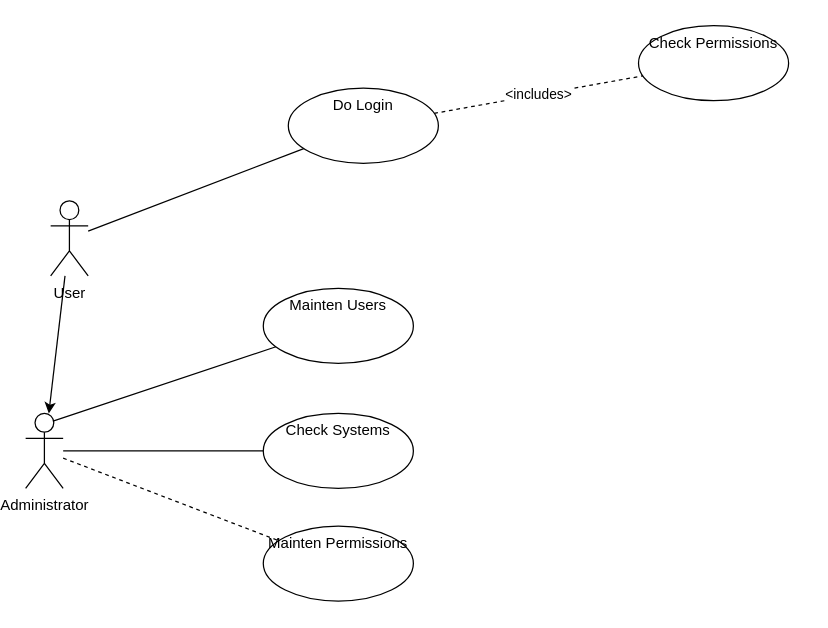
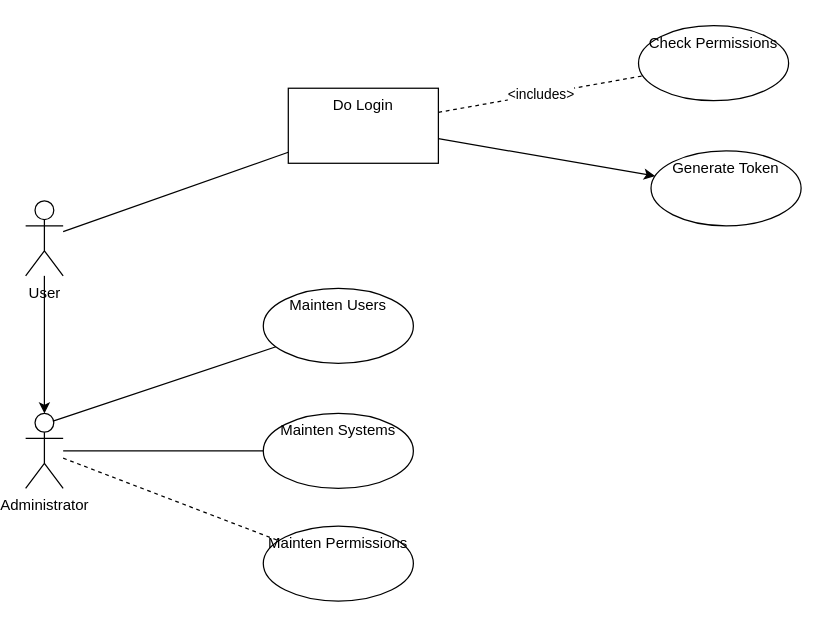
node "Do Login": shape ellipse -> rectangle
edge "Do Login" -> "Generate Token": added
node "Generate Token": added
node "User": moved (69, 238) -> (44, 238)
node "Check Systems": label "Check Systems" -> "Mainten Systems"
